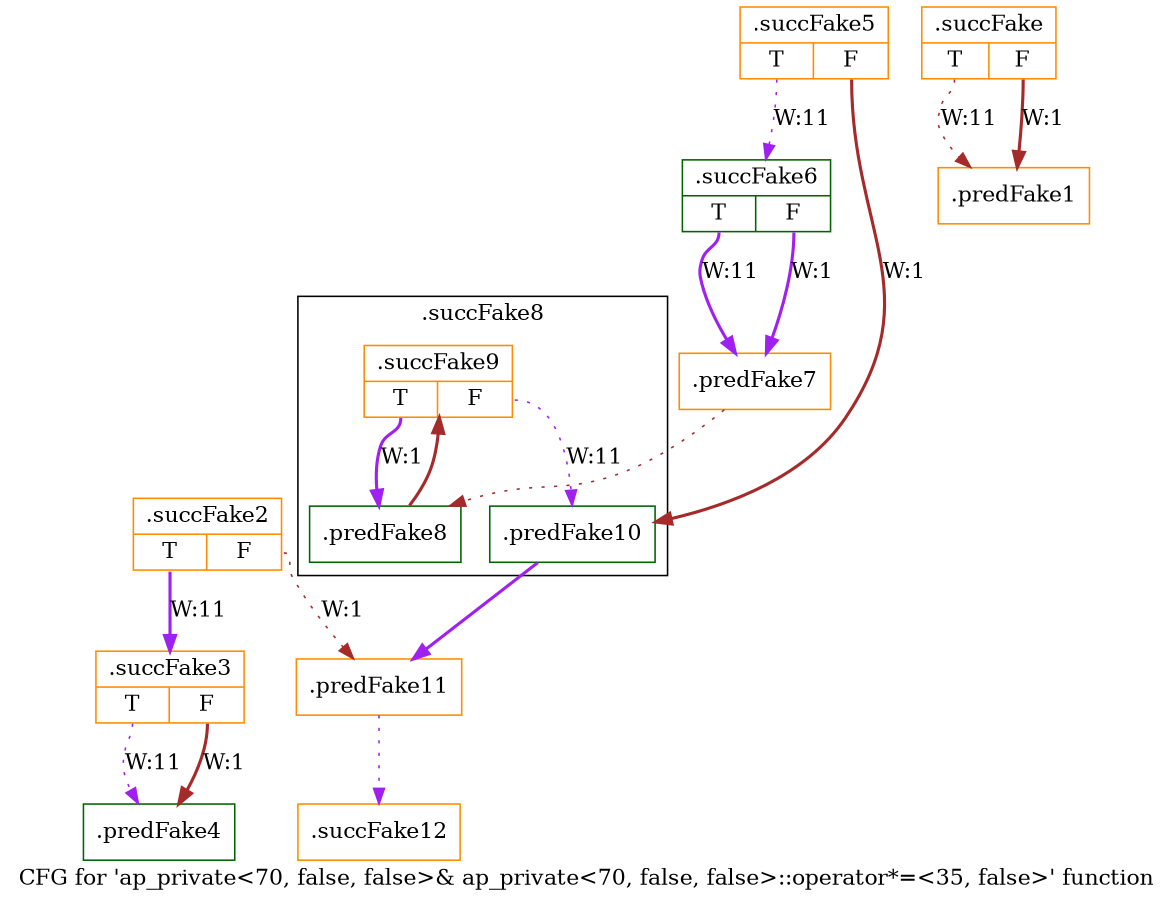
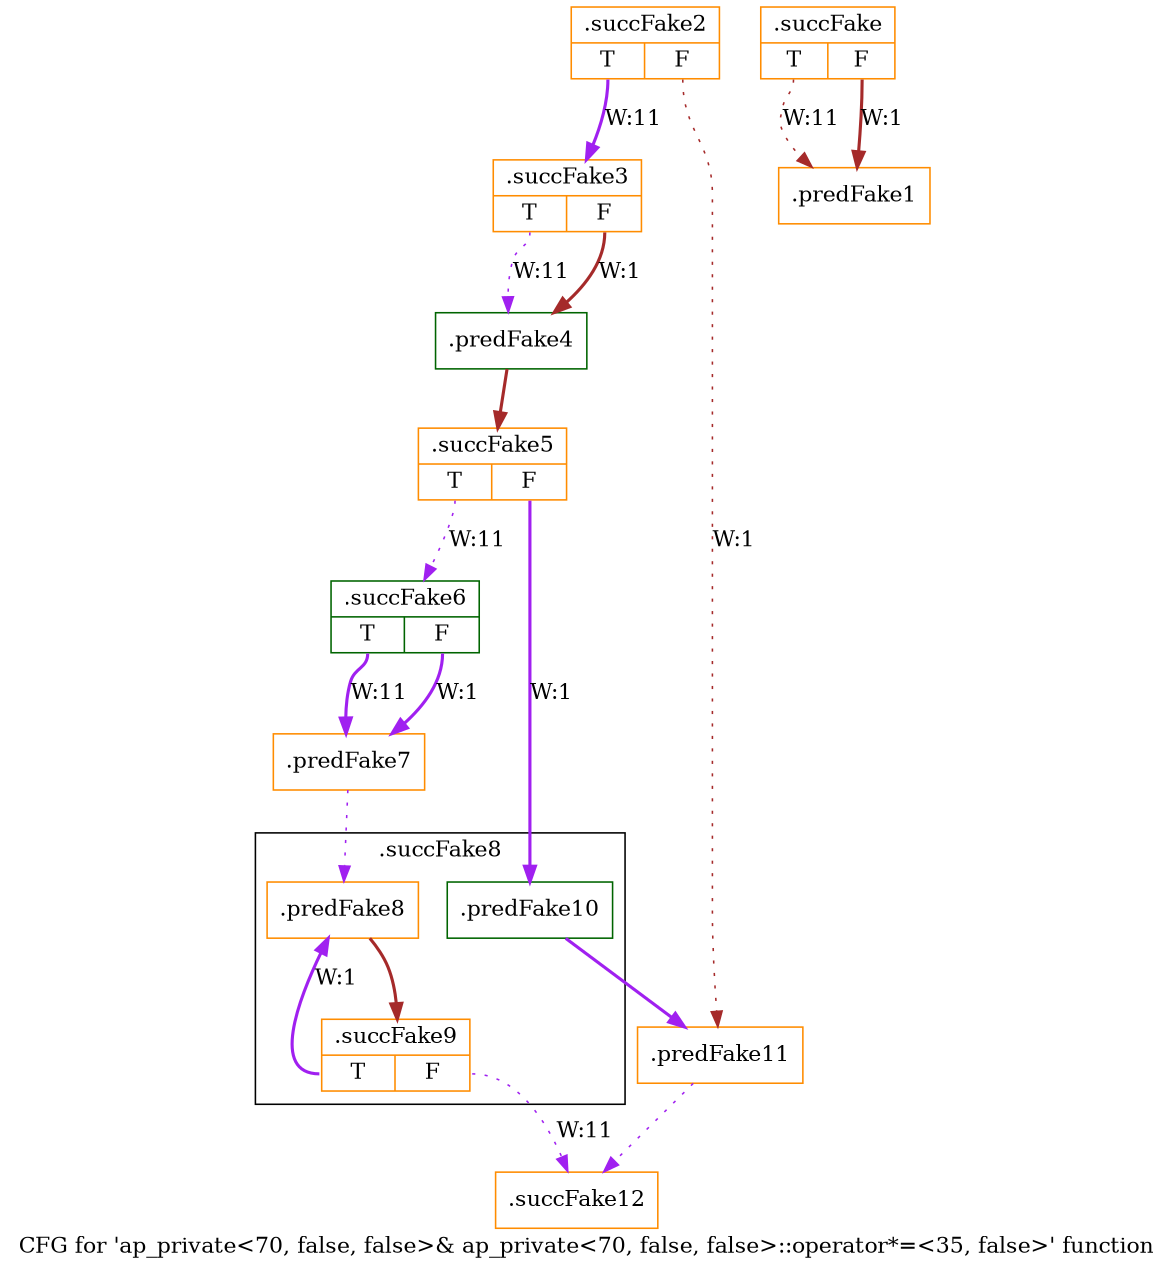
edge ".succFake5" -> ".predFake10": color brown -> purple
edge ".predFake4" -> ".succFake5": added
edge ".succFake9" -> ".predFake10": now ".succFake9" -> ".succFake12"
edge ".predFake7" -> ".predFake8": color brown -> purple
node ".predFake8": color darkgreen -> darkorange
